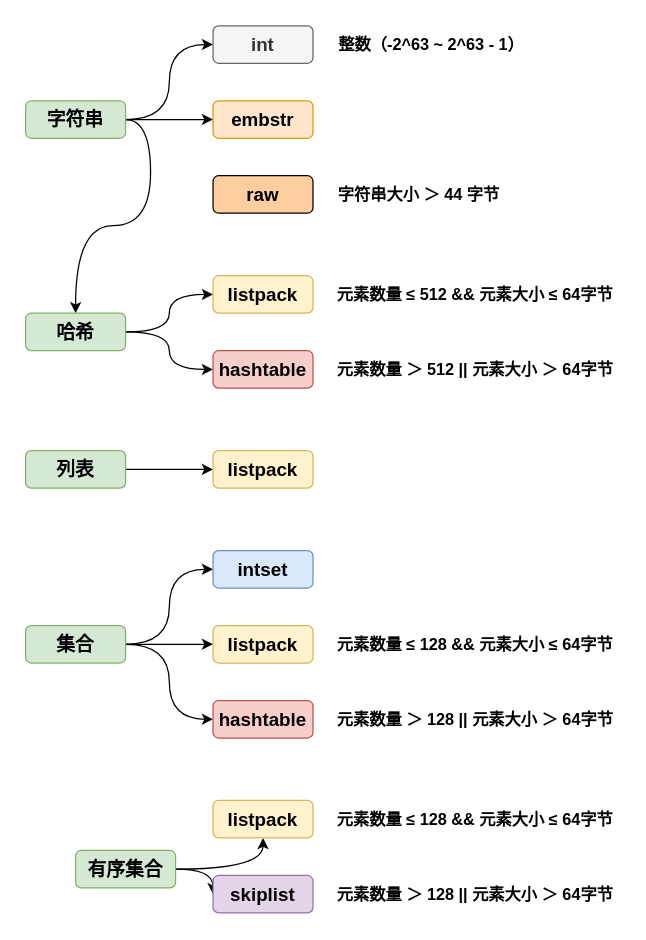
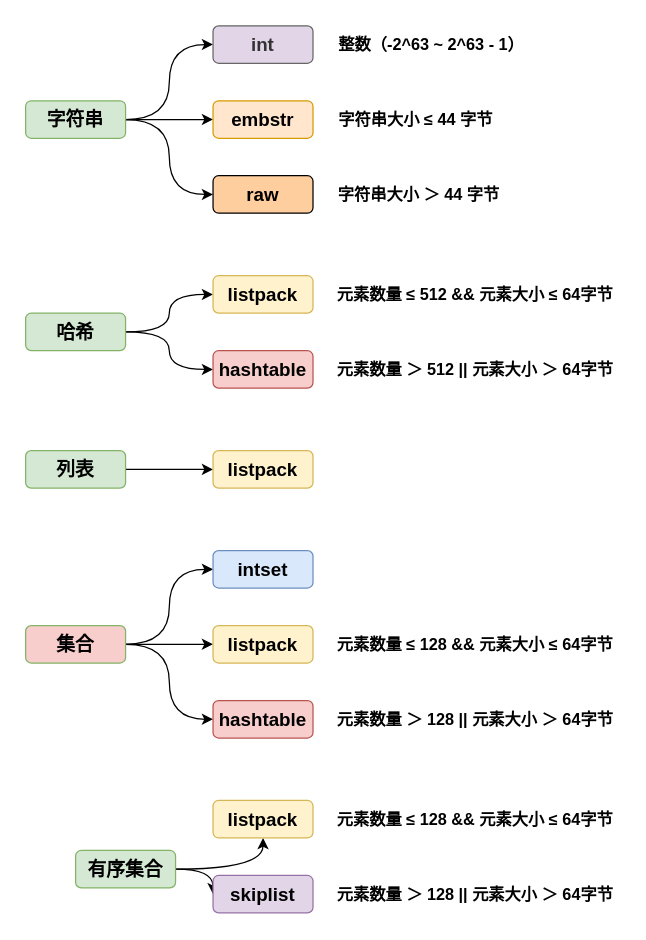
node "int": fillcolor #f5f5f5 -> #e1d5e7
node "字符串大小 ≤ 44 字节": added
edge "字符串" -> "哈希": now "字符串" -> "raw"
node "集合": fillcolor #d5e8d4 -> #f8cecc
